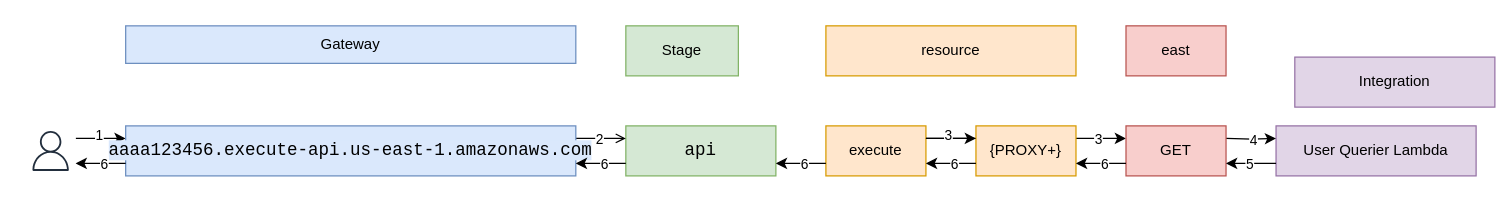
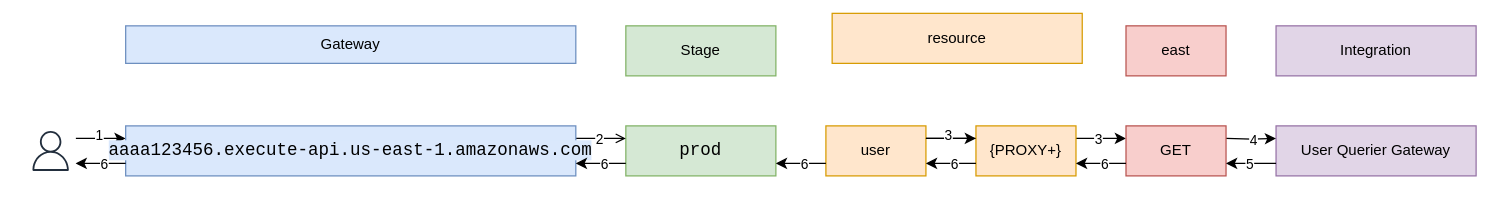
node "Stage": size 113x50 -> 150x50
node "resource": moved (951, 51) -> (957, 38)
node "Integration": moved (1394, 82) -> (1376, 51)
node "api": label "api" -> "prod"
node "execute": label "execute" -> "user"
node "User Querier Lambda": label "User Querier Lambda" -> "User Querier Gateway"
